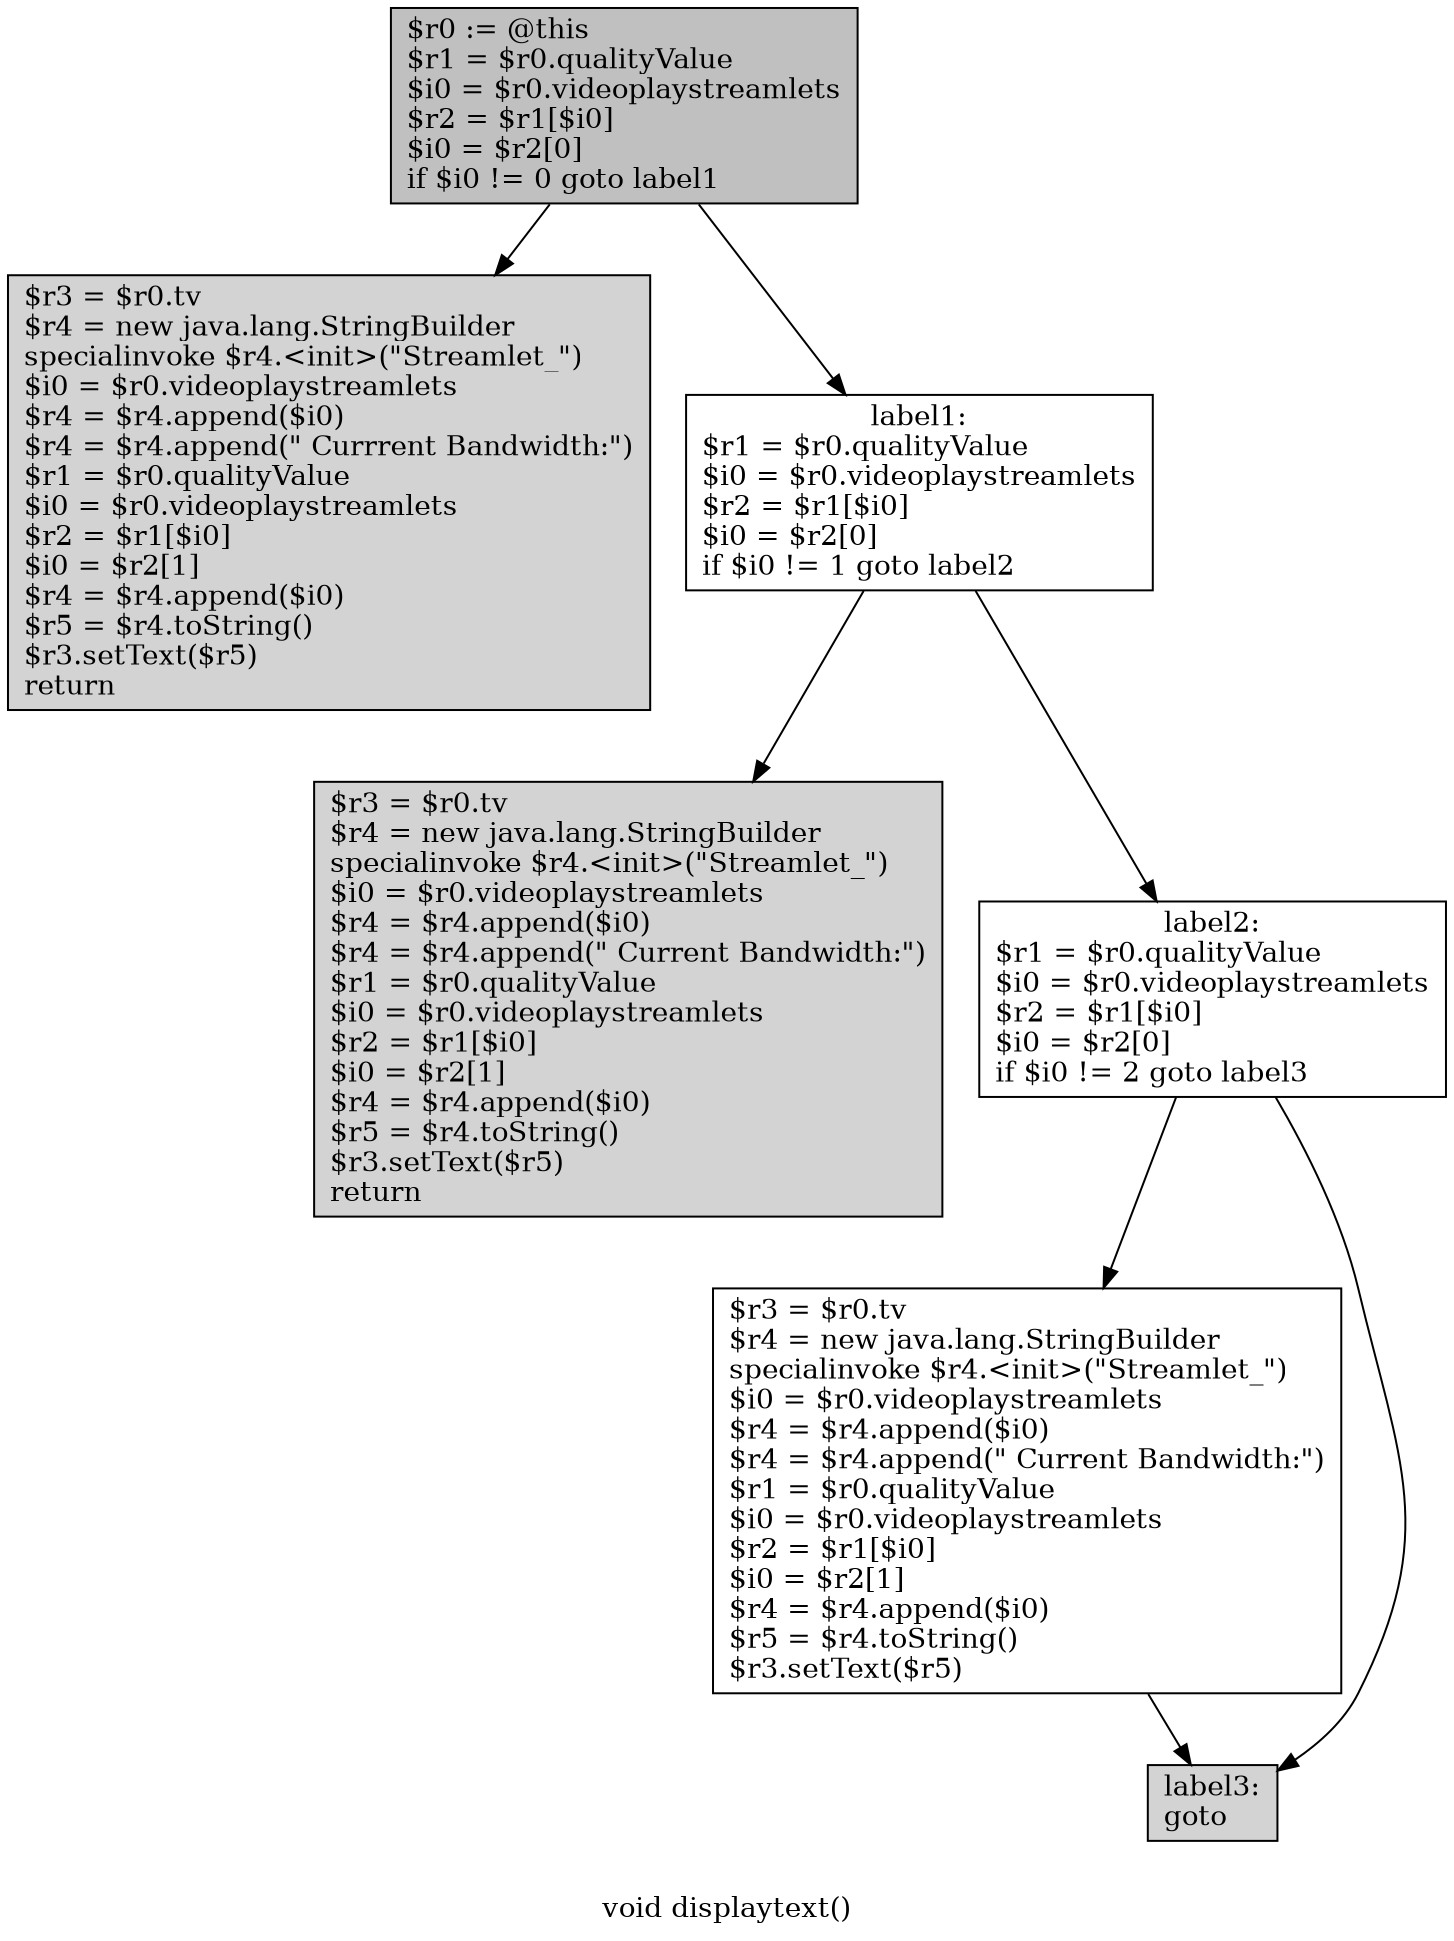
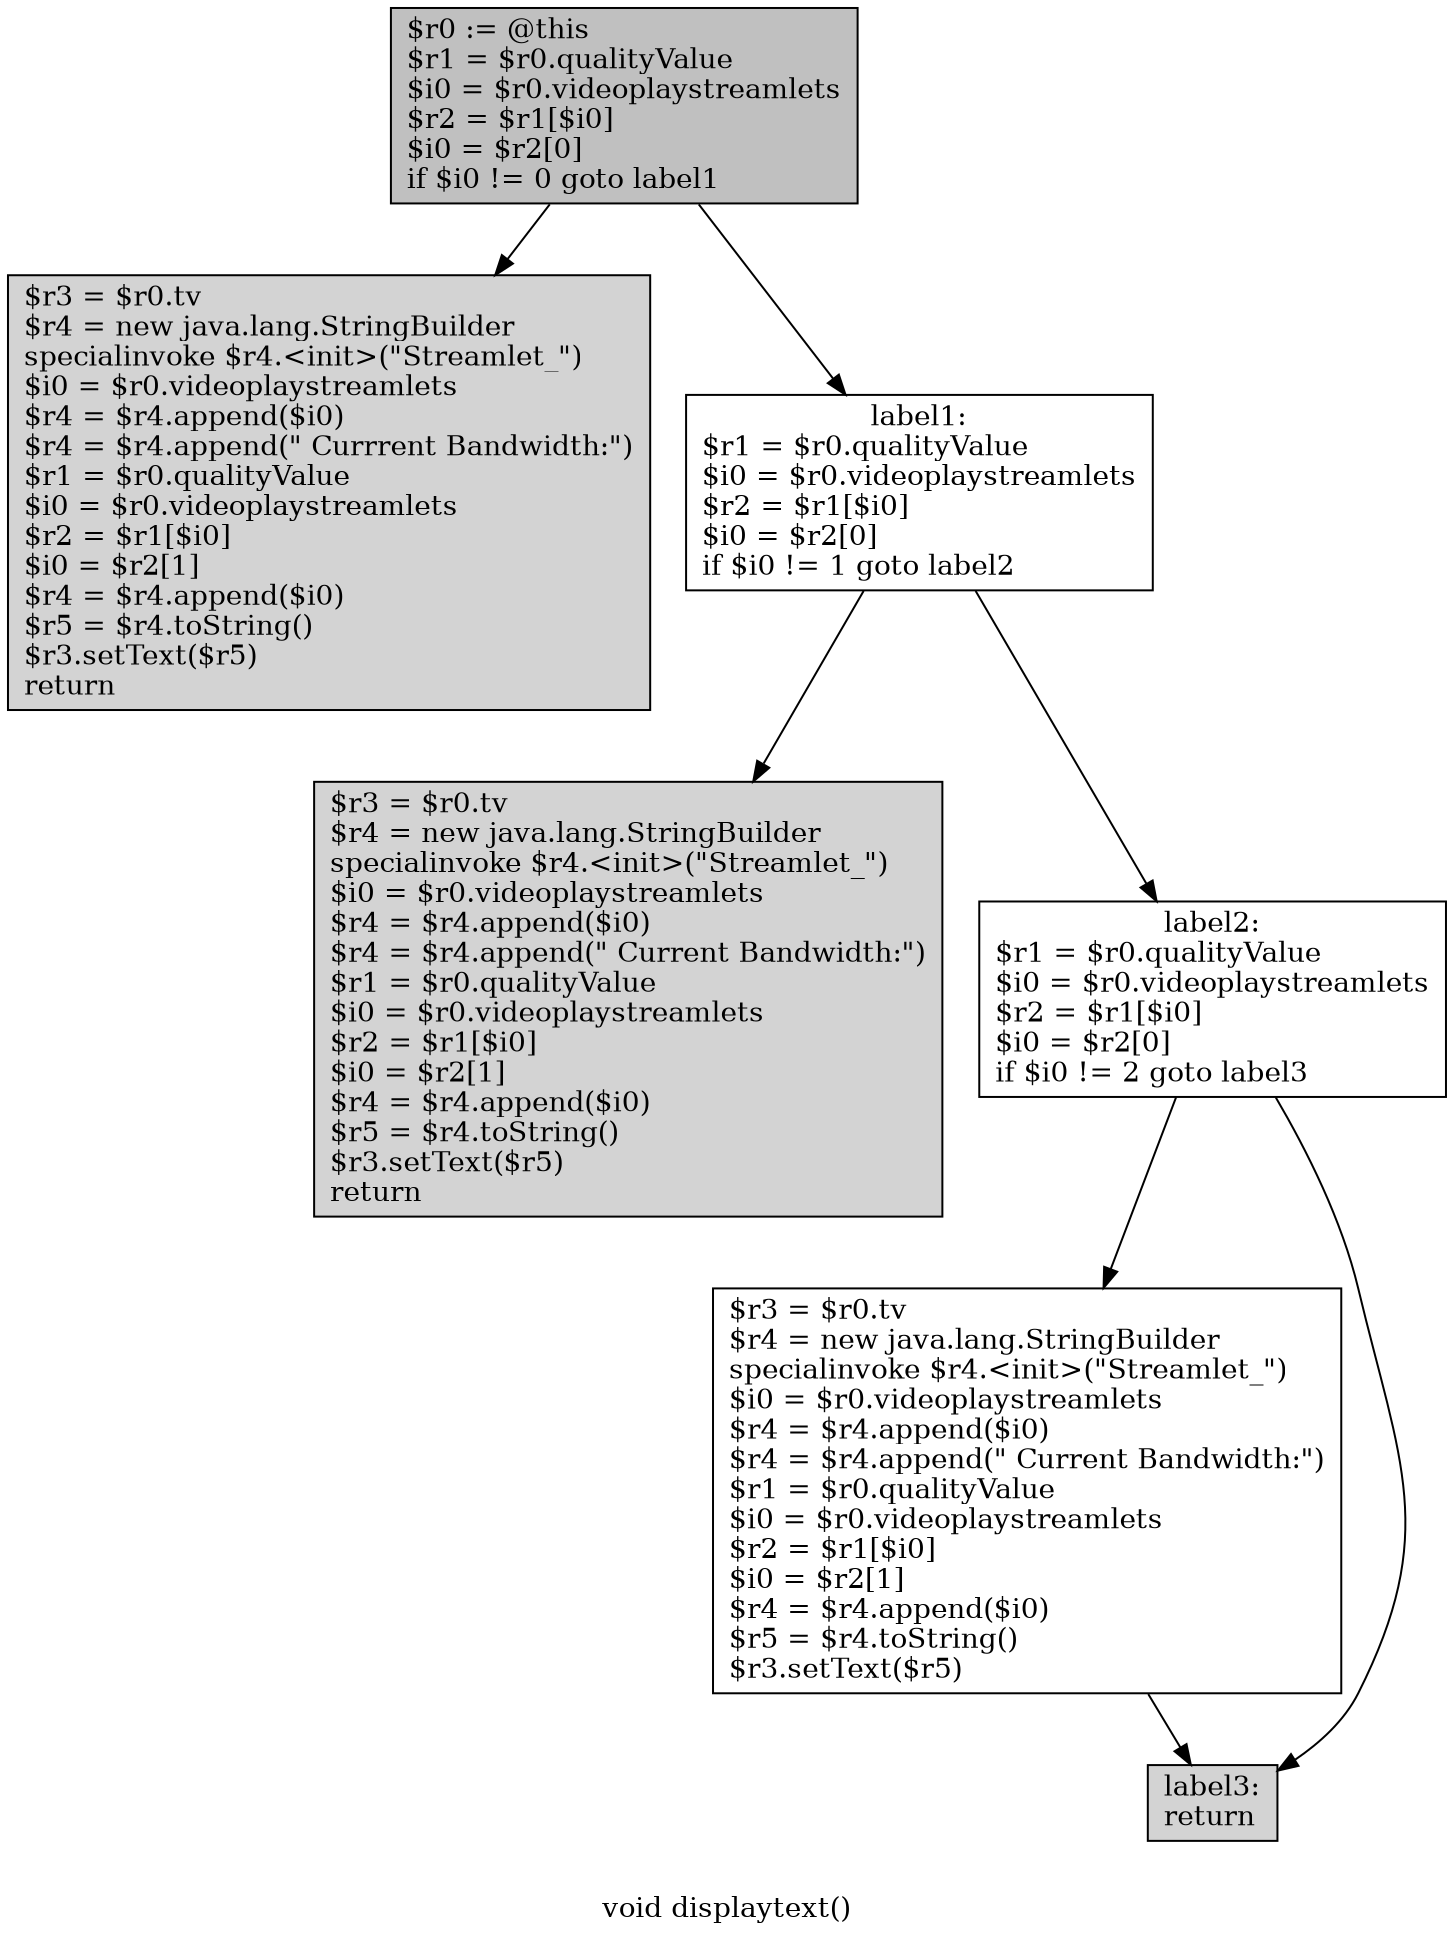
node "label3: goto": label "label3: goto" -> "label3: return"
